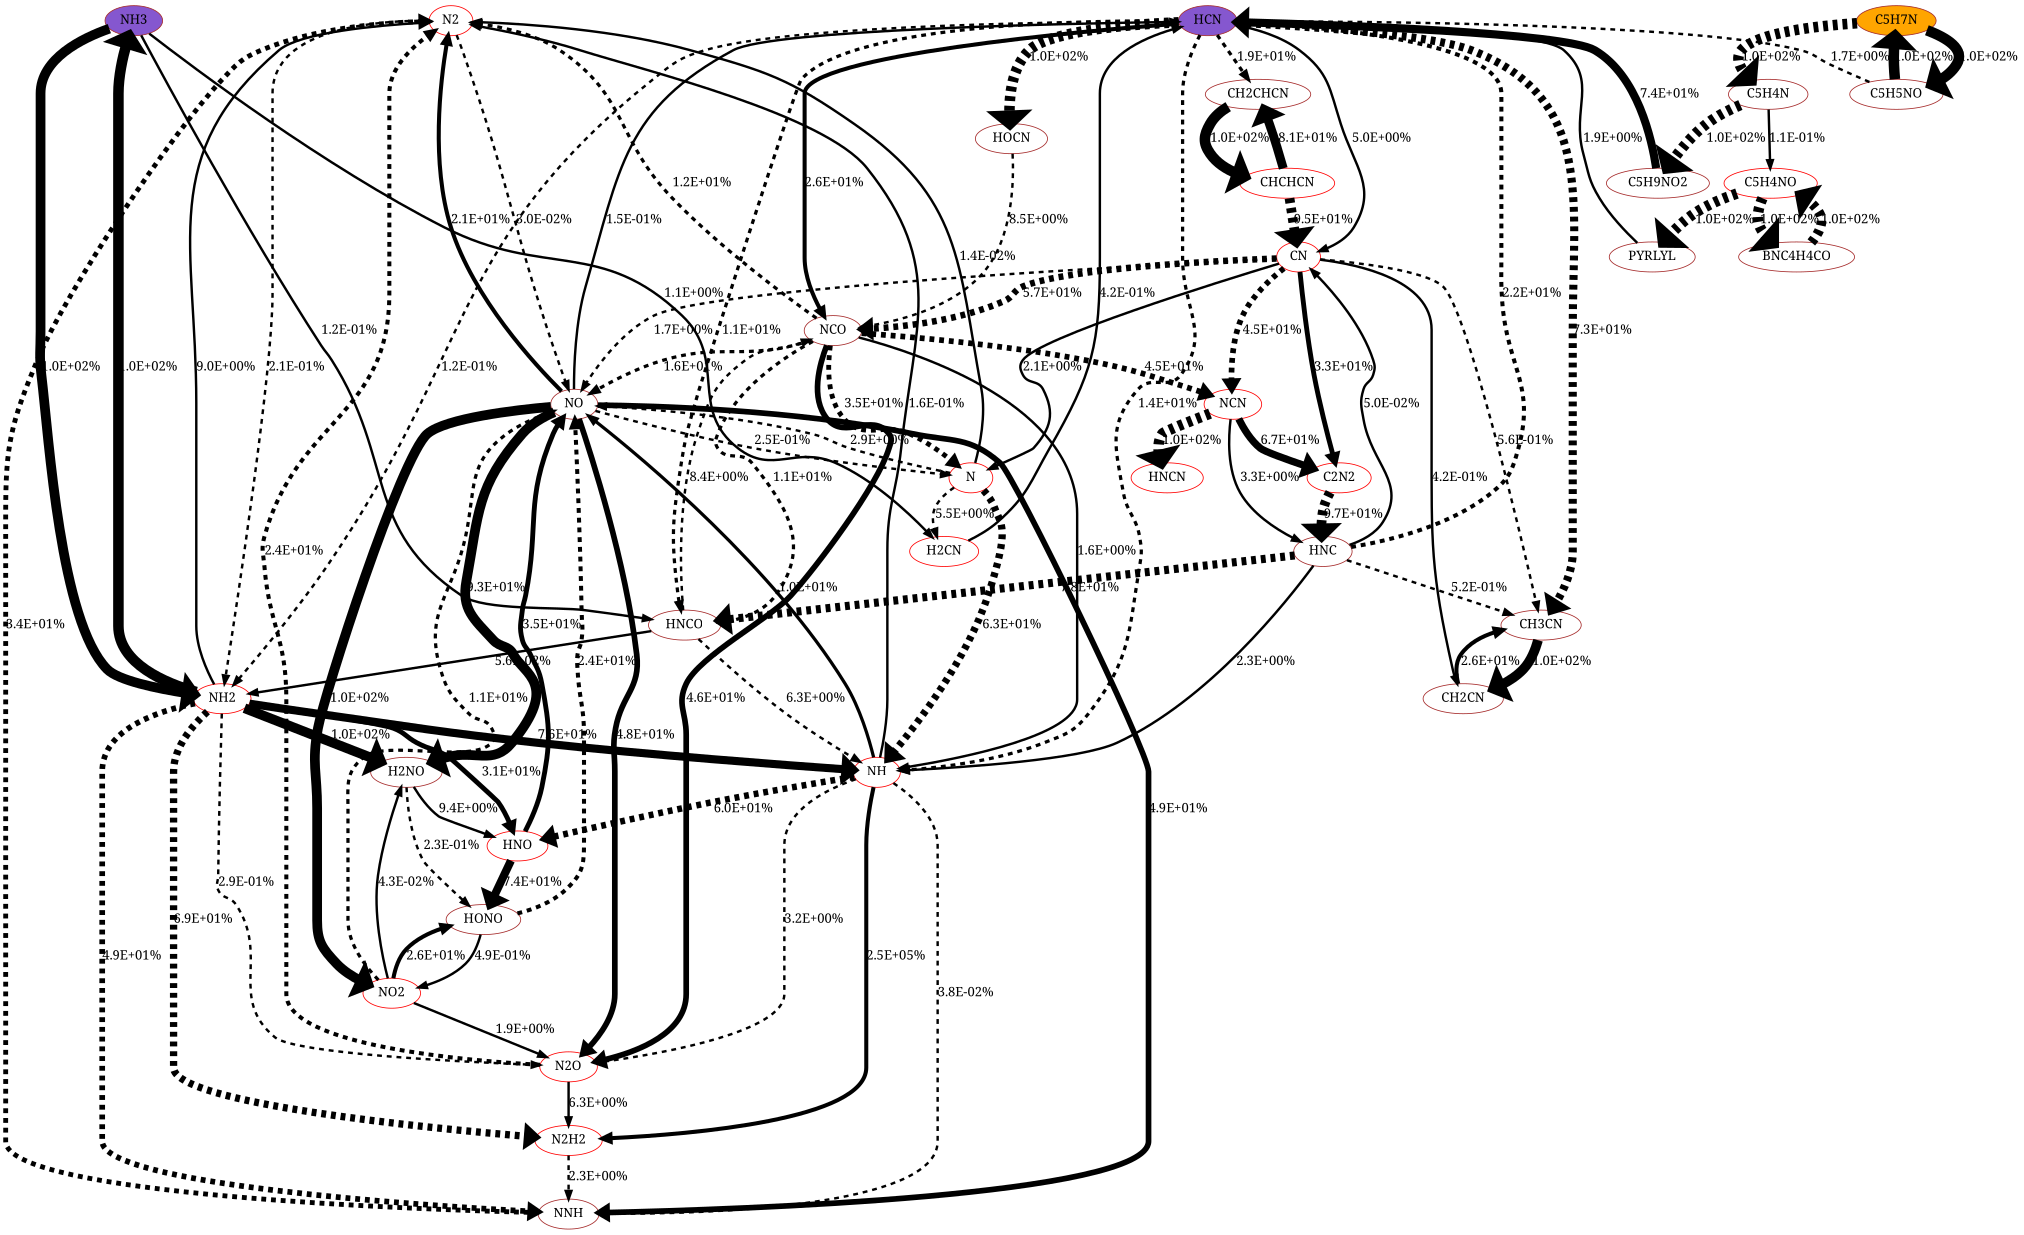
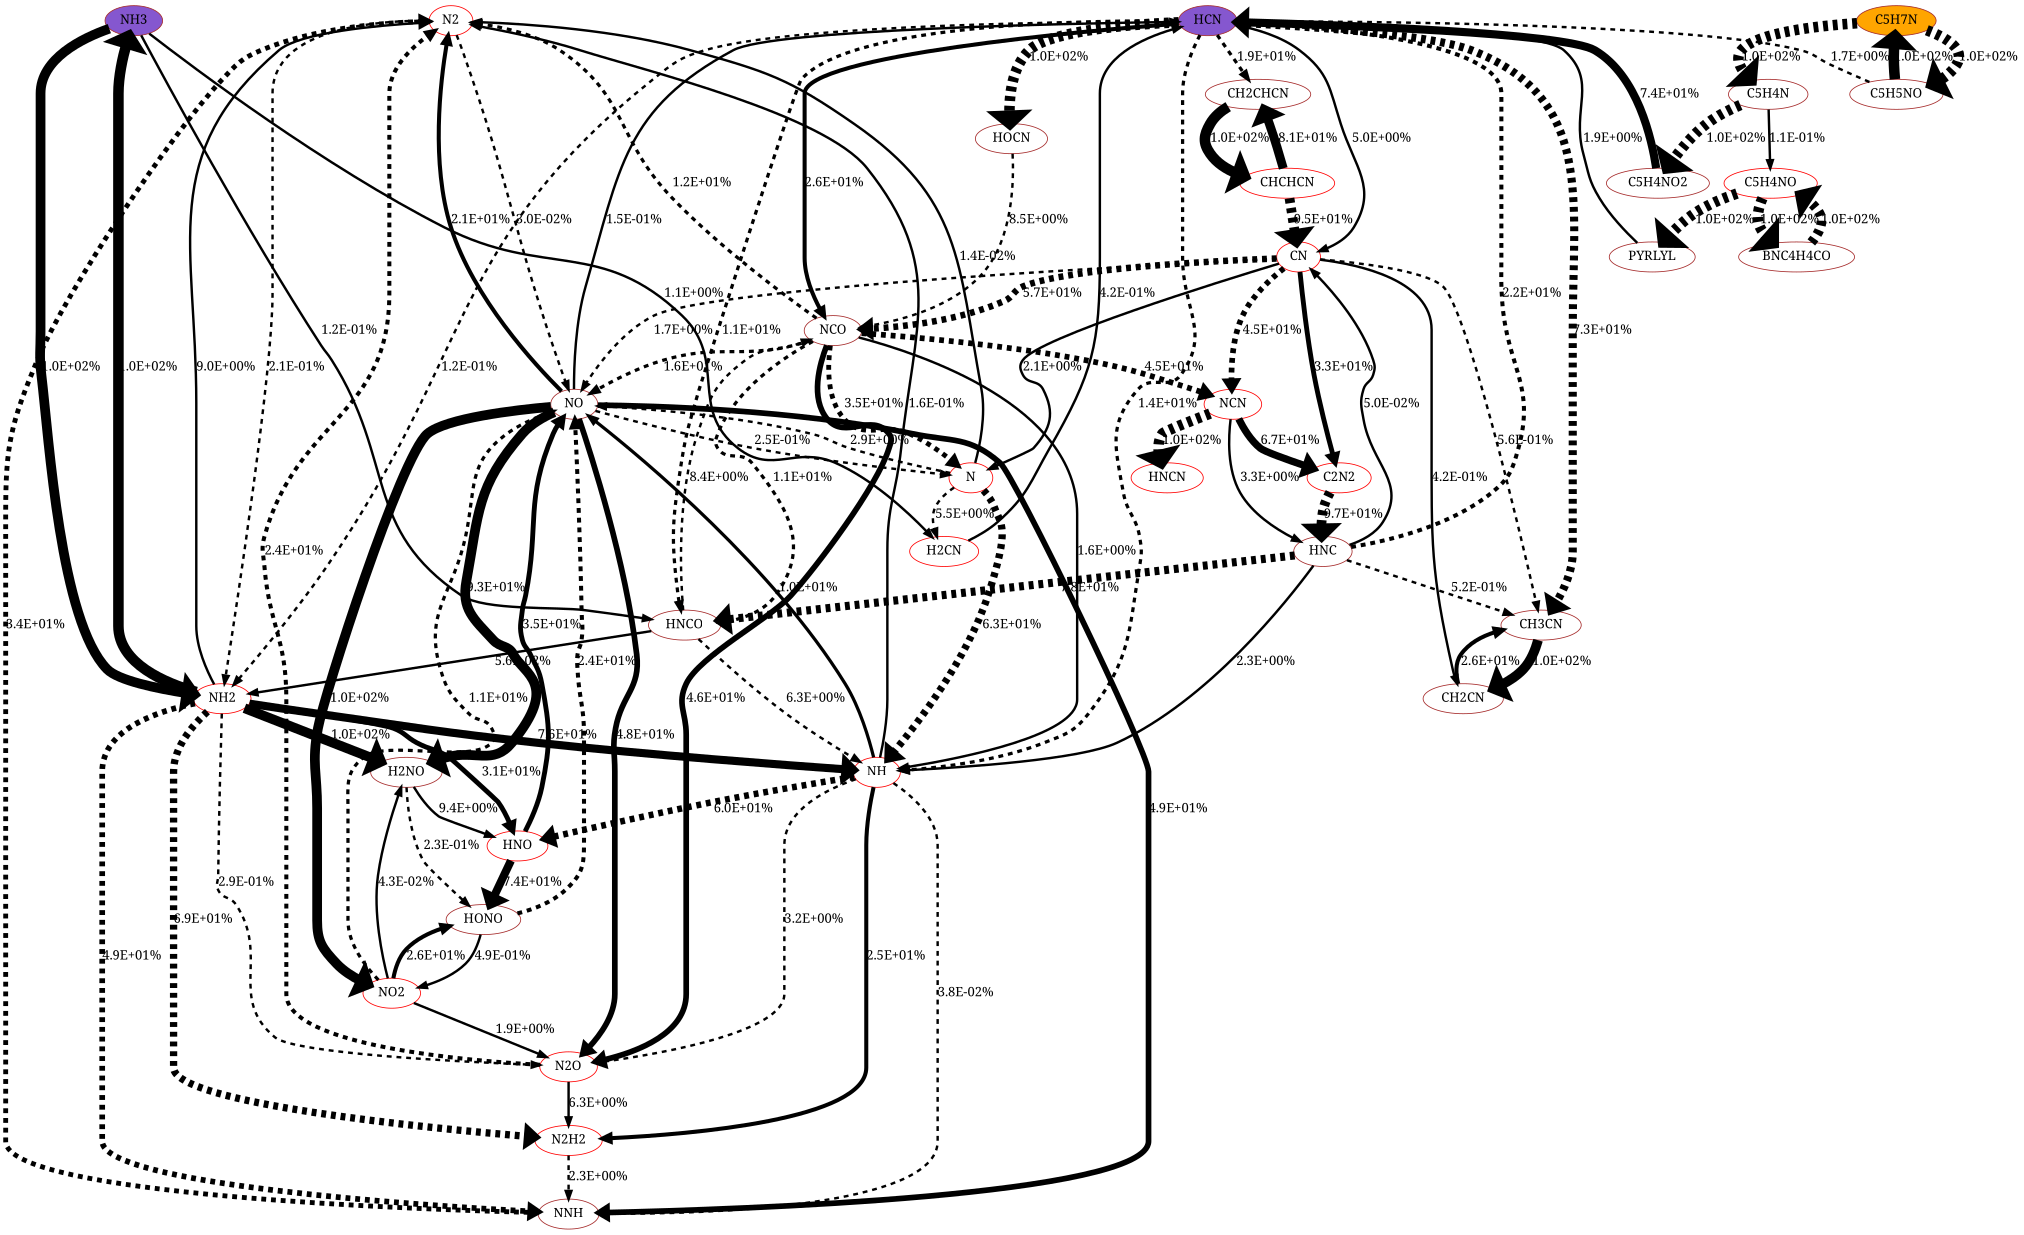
edge "C5H7N" -> "C5H5NO": style bold -> dashed
node "C5H9NO2": label "C5H9NO2" -> "C5H4NO2"
edge "NH" -> "N2H2": label "2.5E+05%" -> "2.5E+01%"
